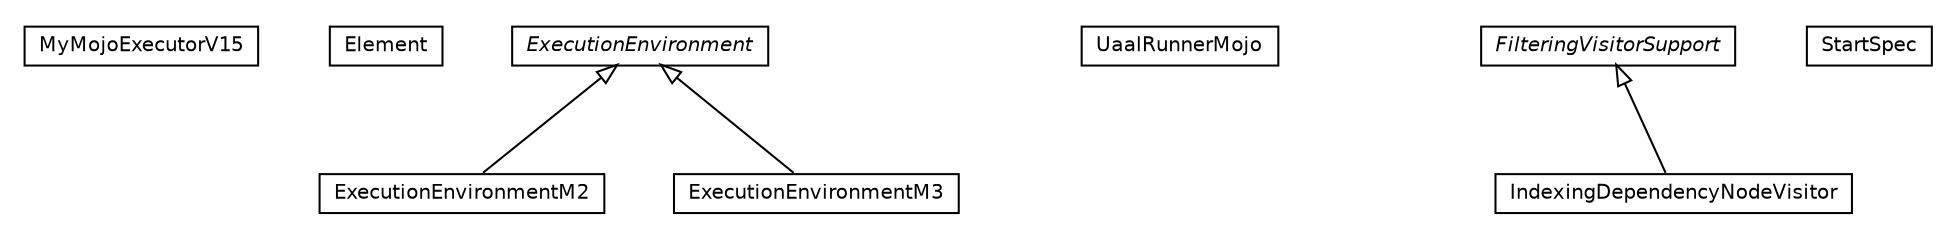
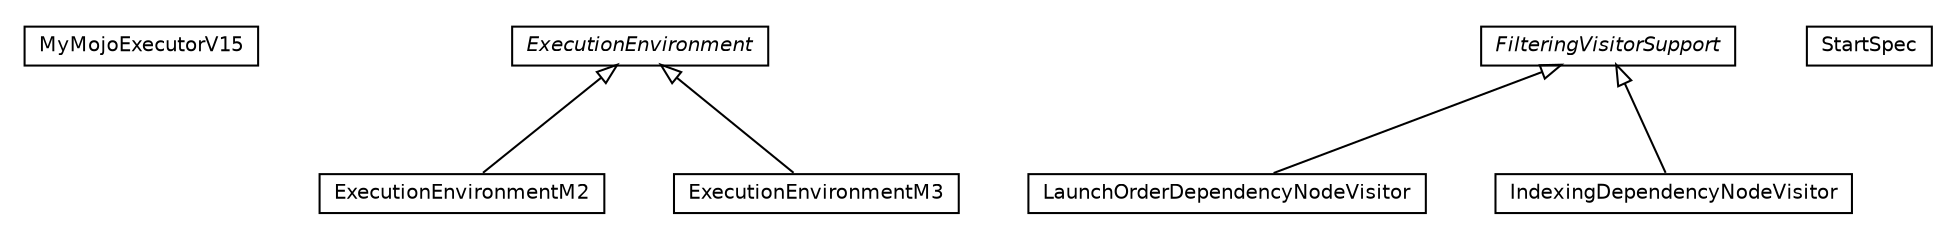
node "Element": removed
node "UaalRunnerMojo": removed
node "LaunchOrderDependencyNodeVisitor": added
